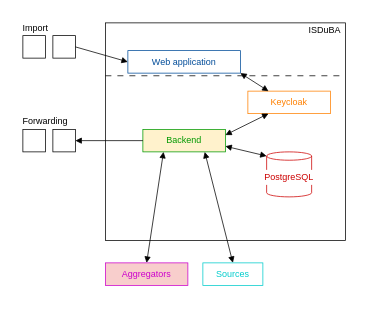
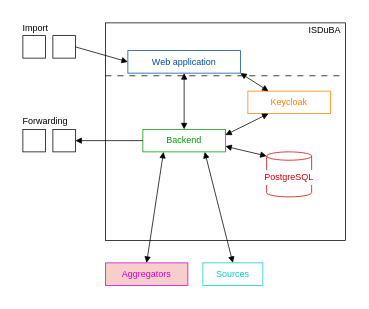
edge "Web application" -- "Backend": added
node "Backend": fillcolor #fff2cc -> #ffffff
